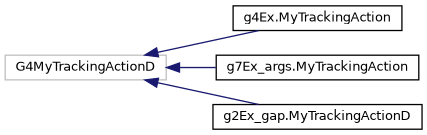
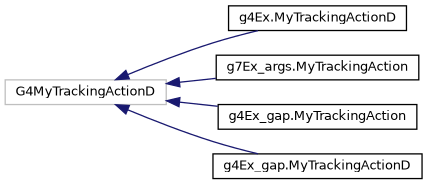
node "g4Ex.MyTrackingAction": label "g4Ex.MyTrackingAction" -> "g4Ex.MyTrackingActionD"
node "g4Ex_gap.MyTrackingAction": added
node "g2Ex_gap.MyTrackingActionD": label "g2Ex_gap.MyTrackingActionD" -> "g4Ex_gap.MyTrackingActionD"
